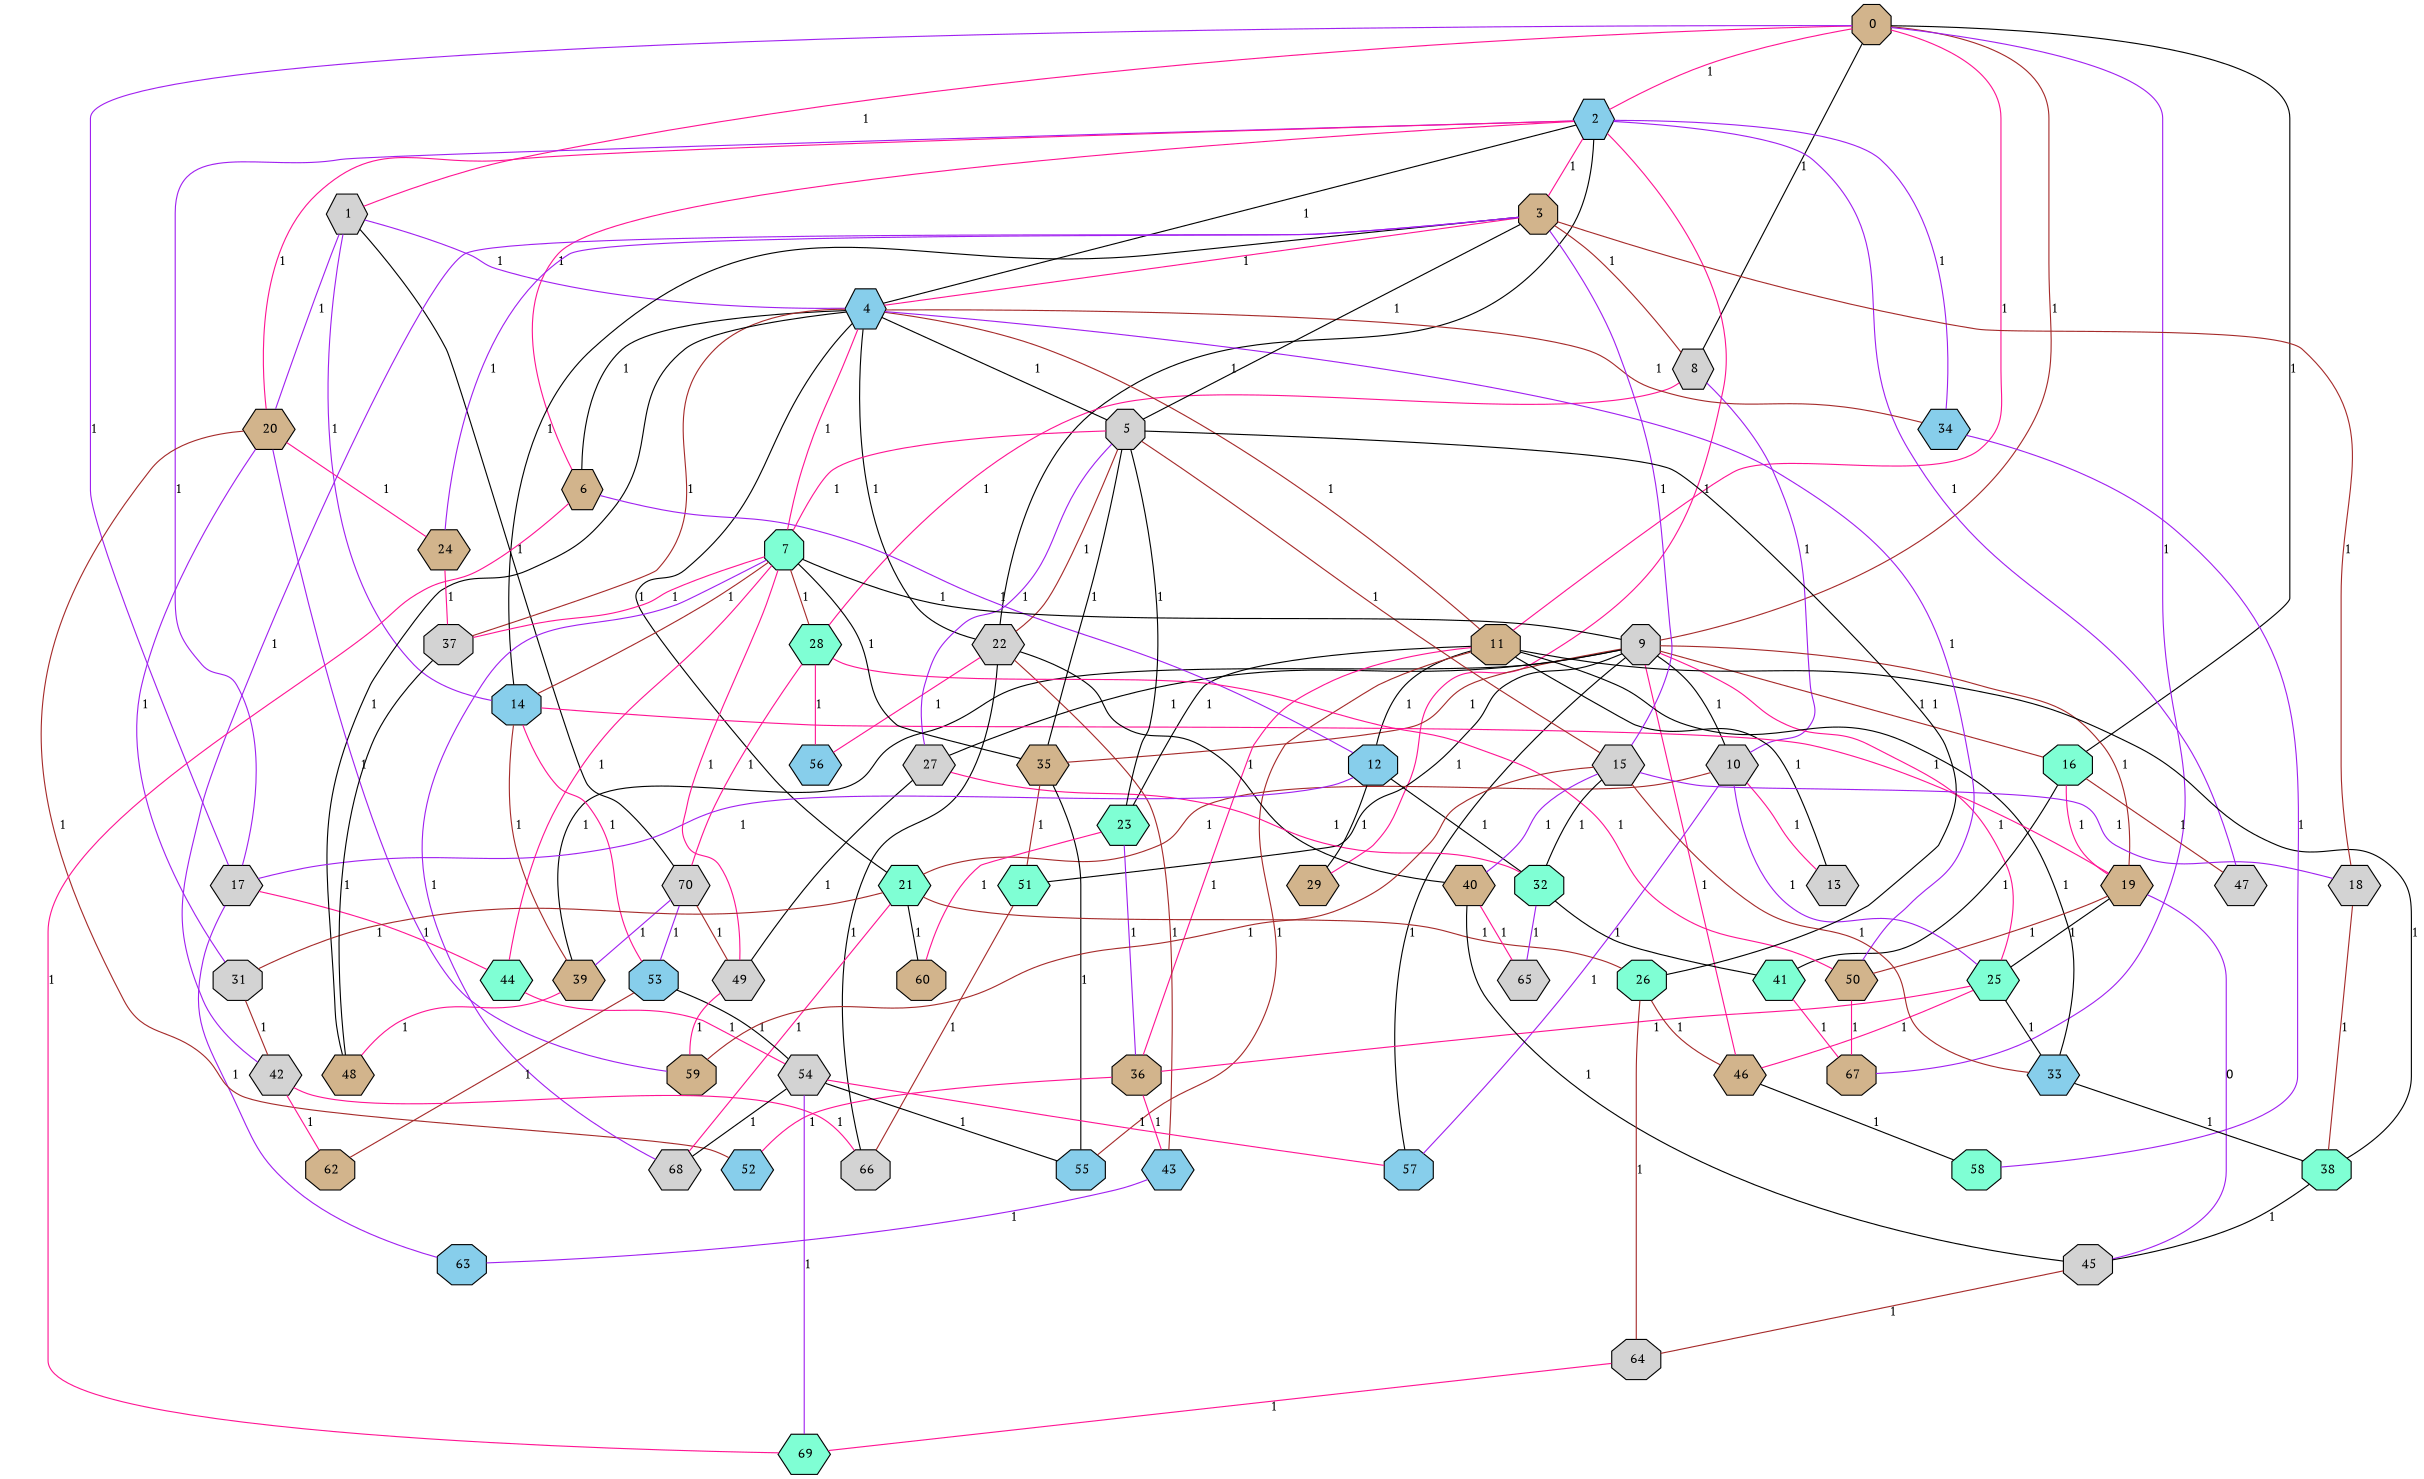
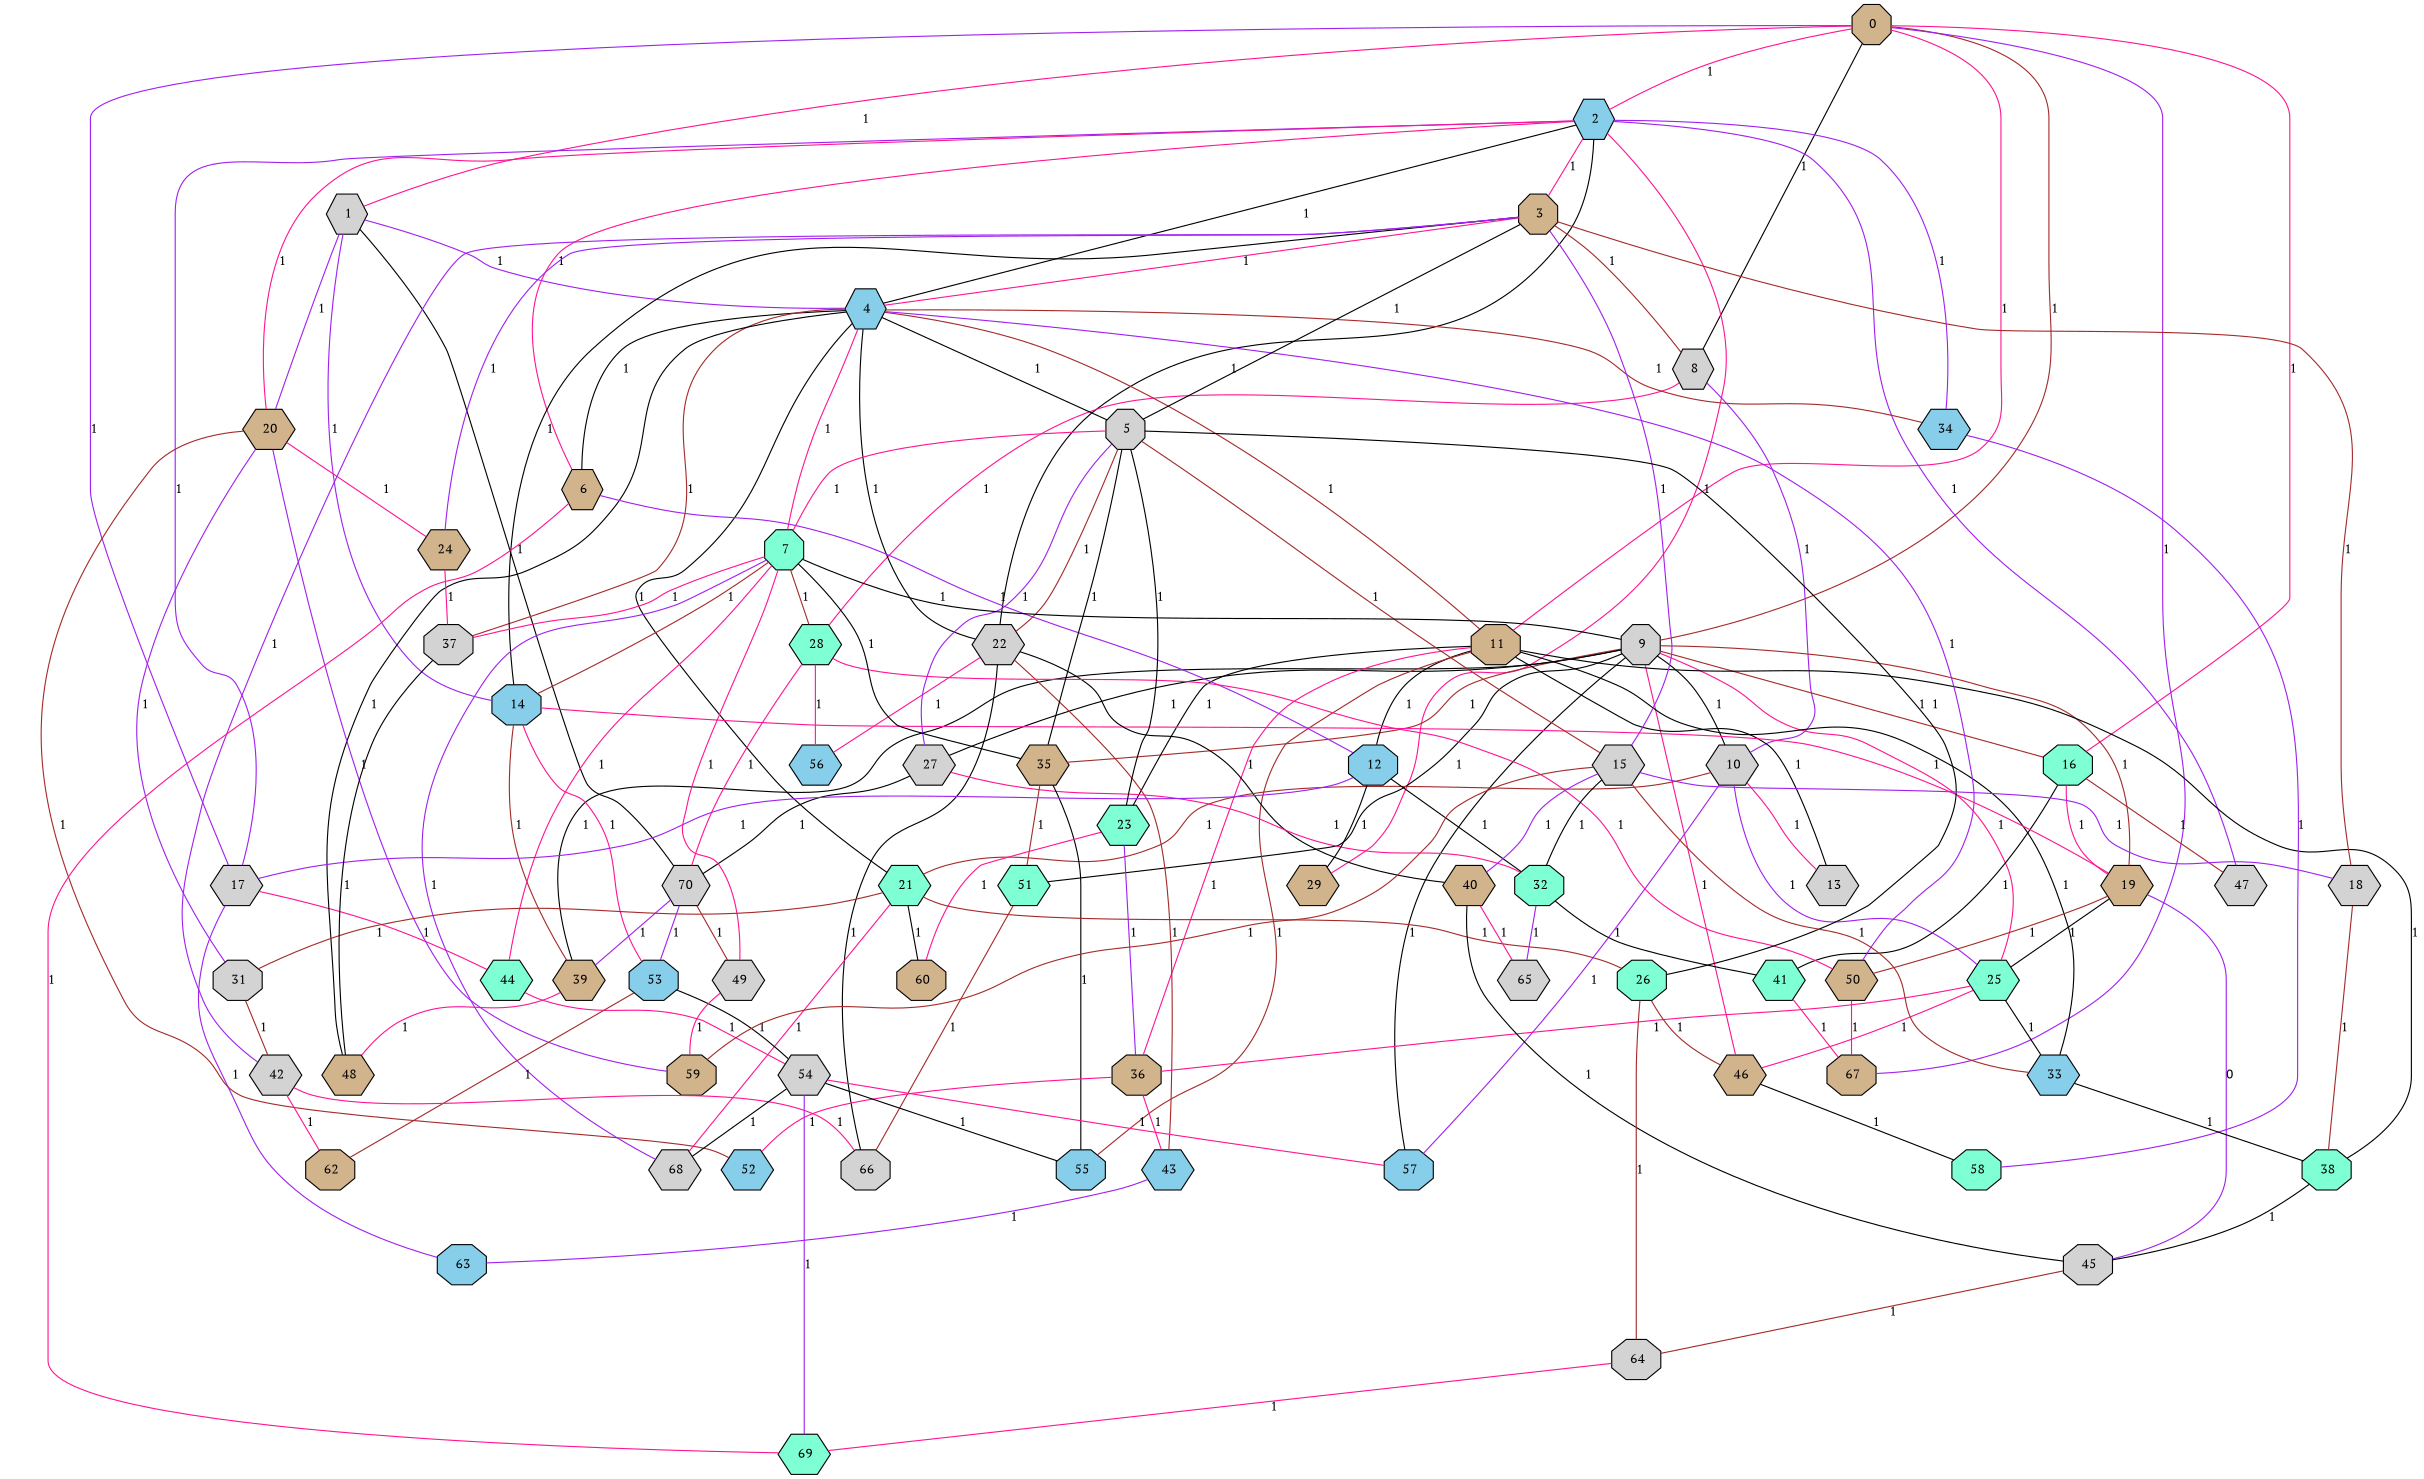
edge "0" -- "16": color black -> deeppink
edge "27" -- "49": now "27" -- "70"
